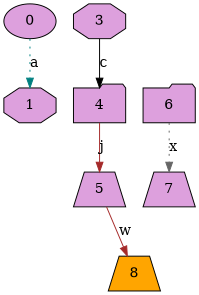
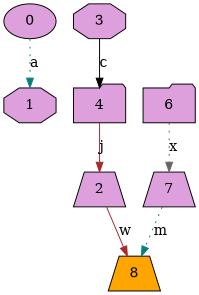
node "5": label "5" -> "2"
edge "7" -> "8": added, label "m"
